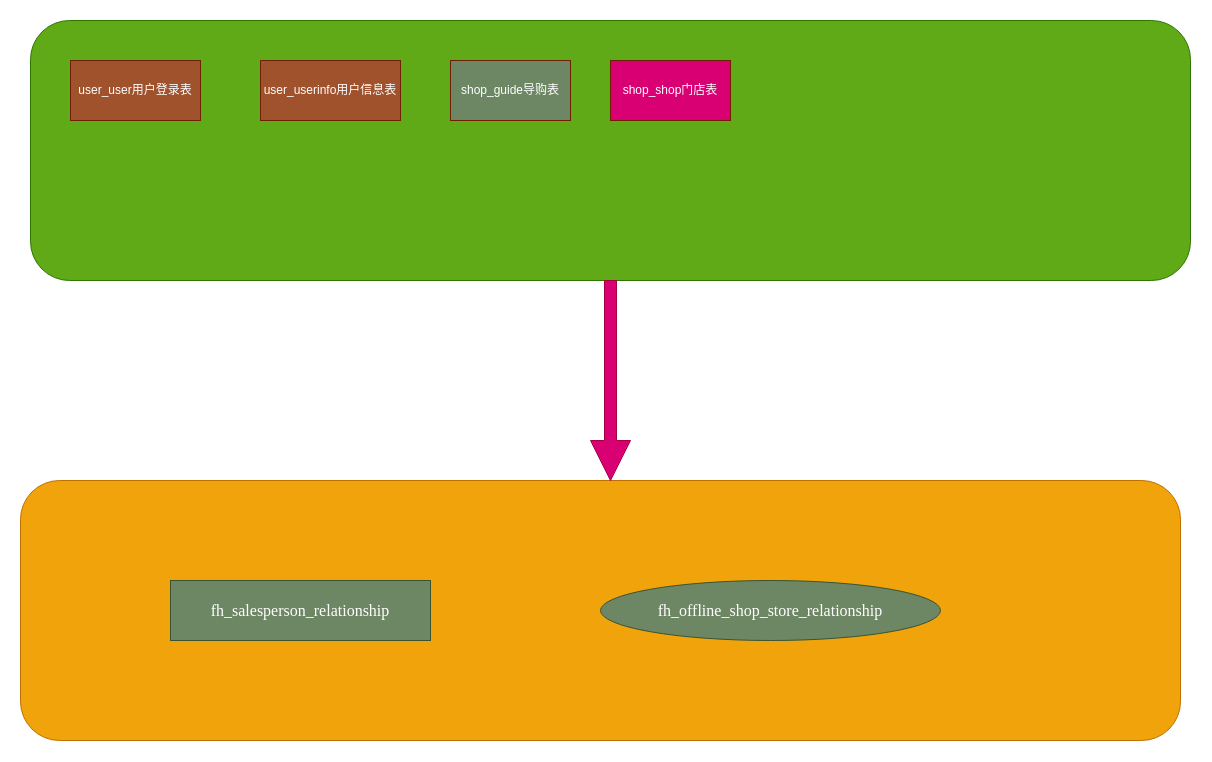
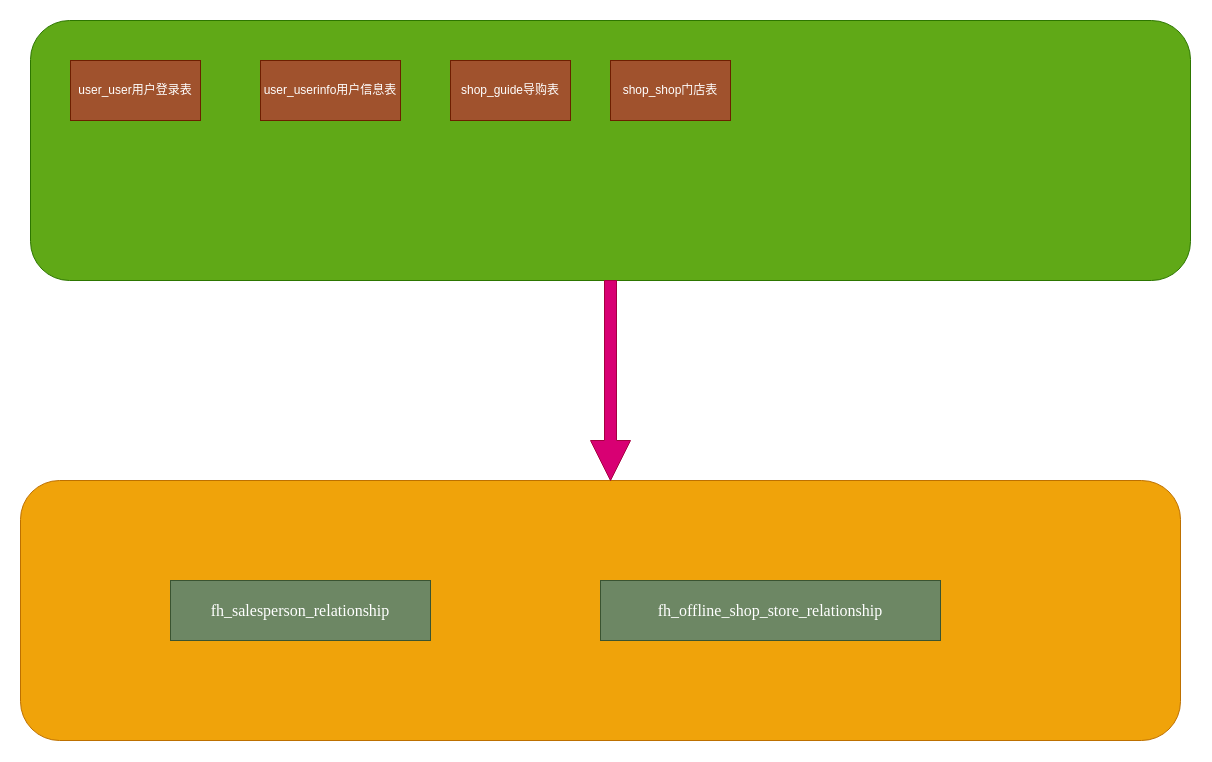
node "shop_guide导购表": fillcolor #6d8764 -> #a0522d
node "shop_shop门店表": fillcolor #d80073 -> #a0522d
node "fh_offline_shop_store_relationship": shape ellipse -> rectangle
